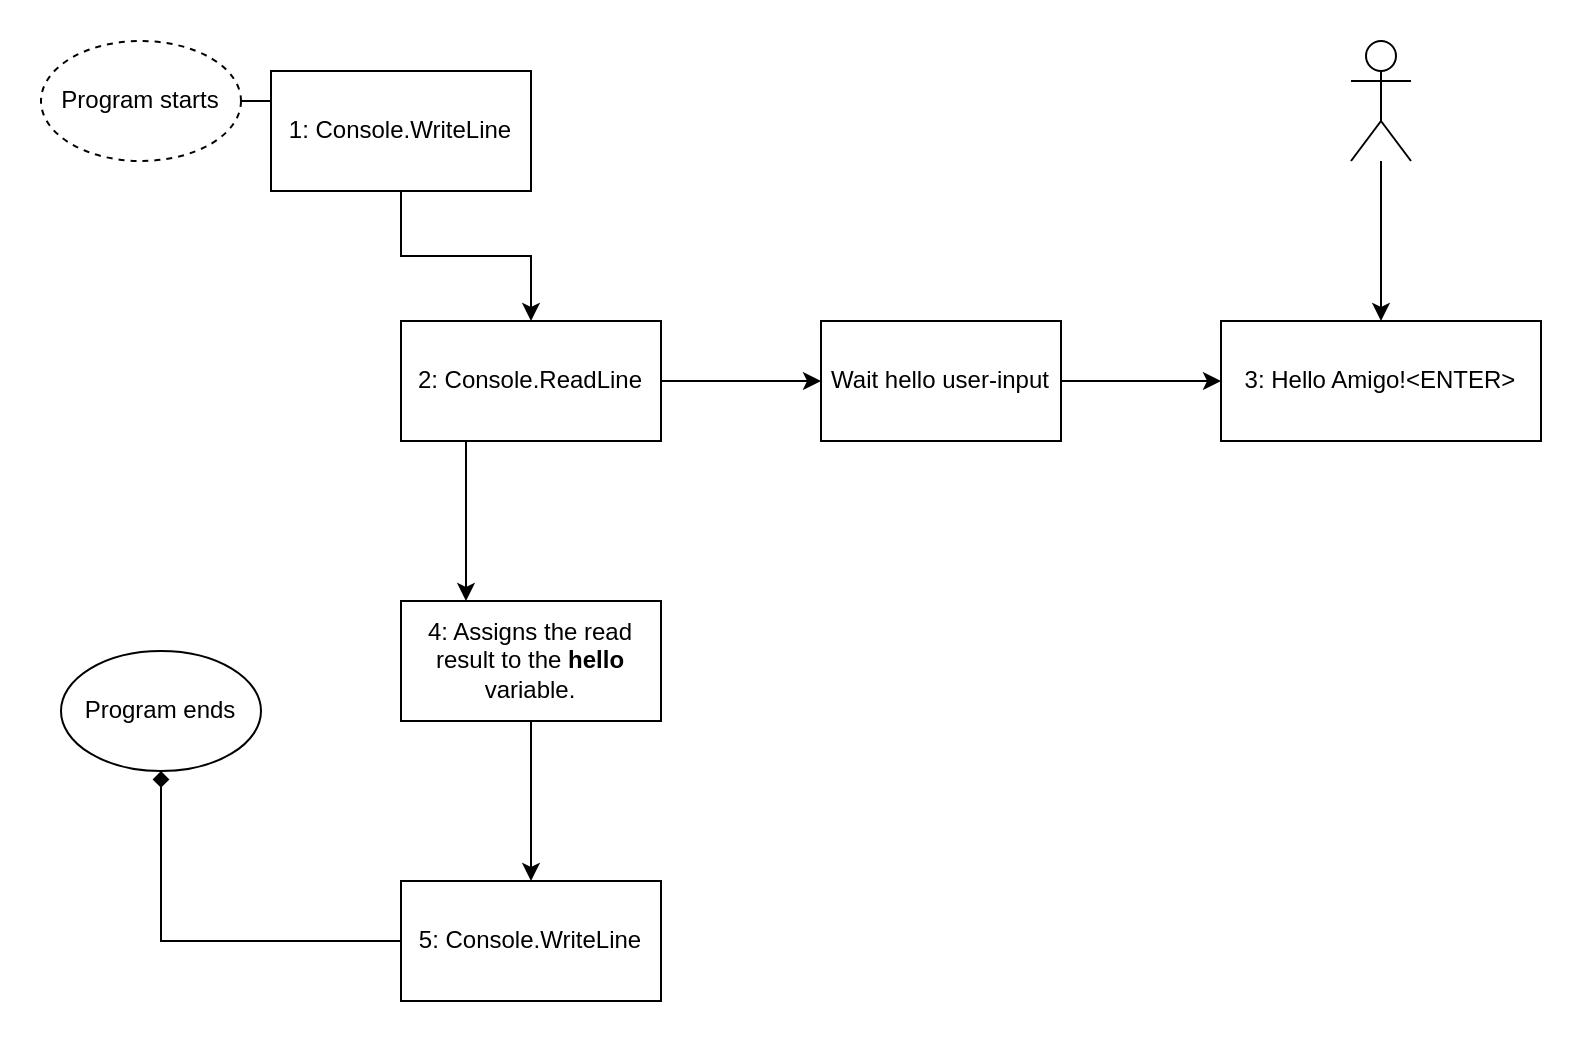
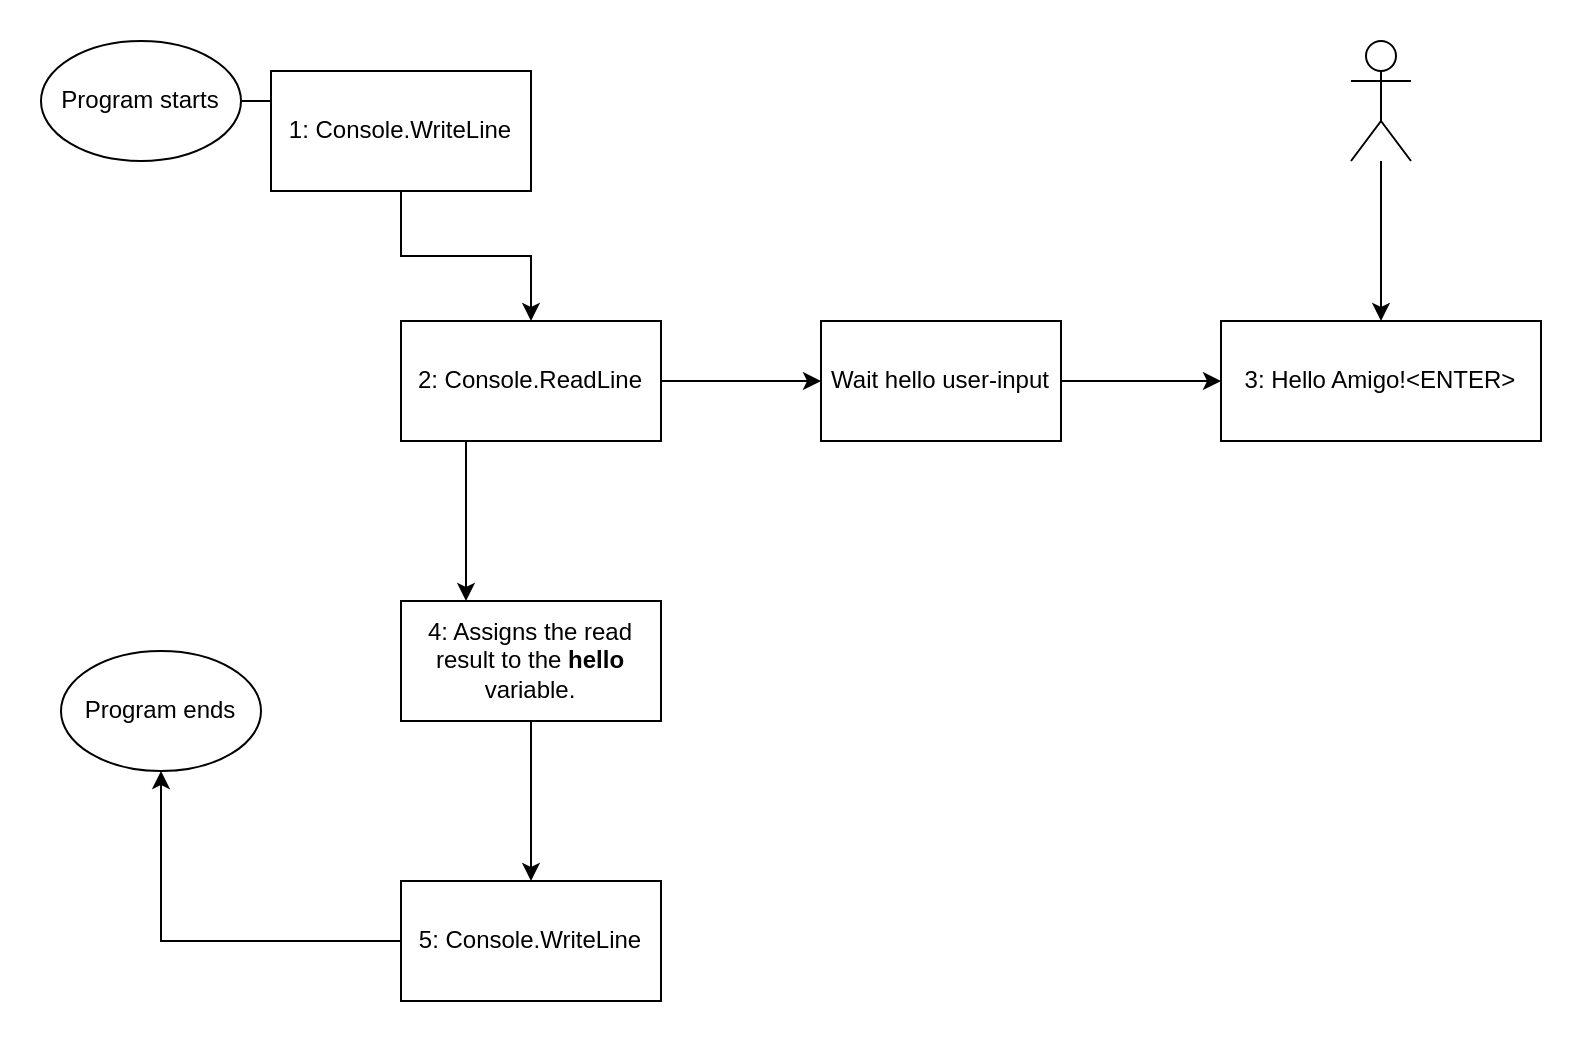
node "Program starts": style dashed -> solid
edge "5: Console.WriteLine" -> "Program ends": arrowhead diamond -> classic
